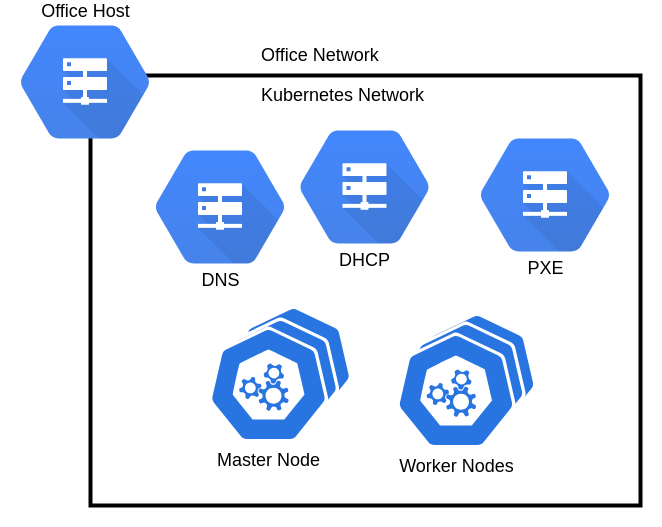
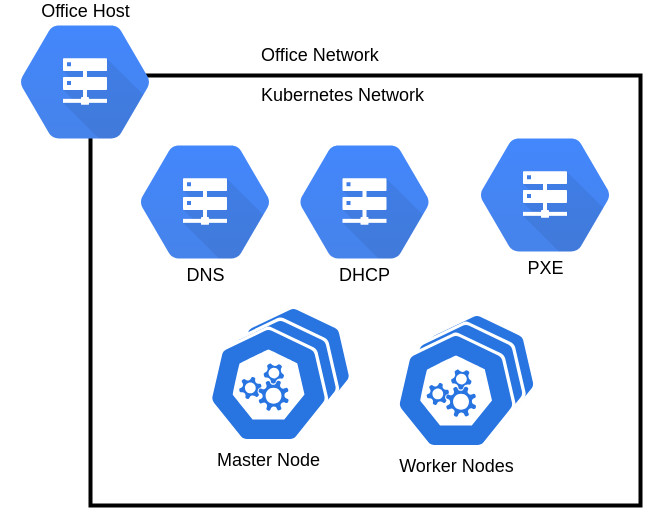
node "DHCP": moved (365, 187) -> (365, 202)
node "DNS": moved (220, 207) -> (205, 202)
